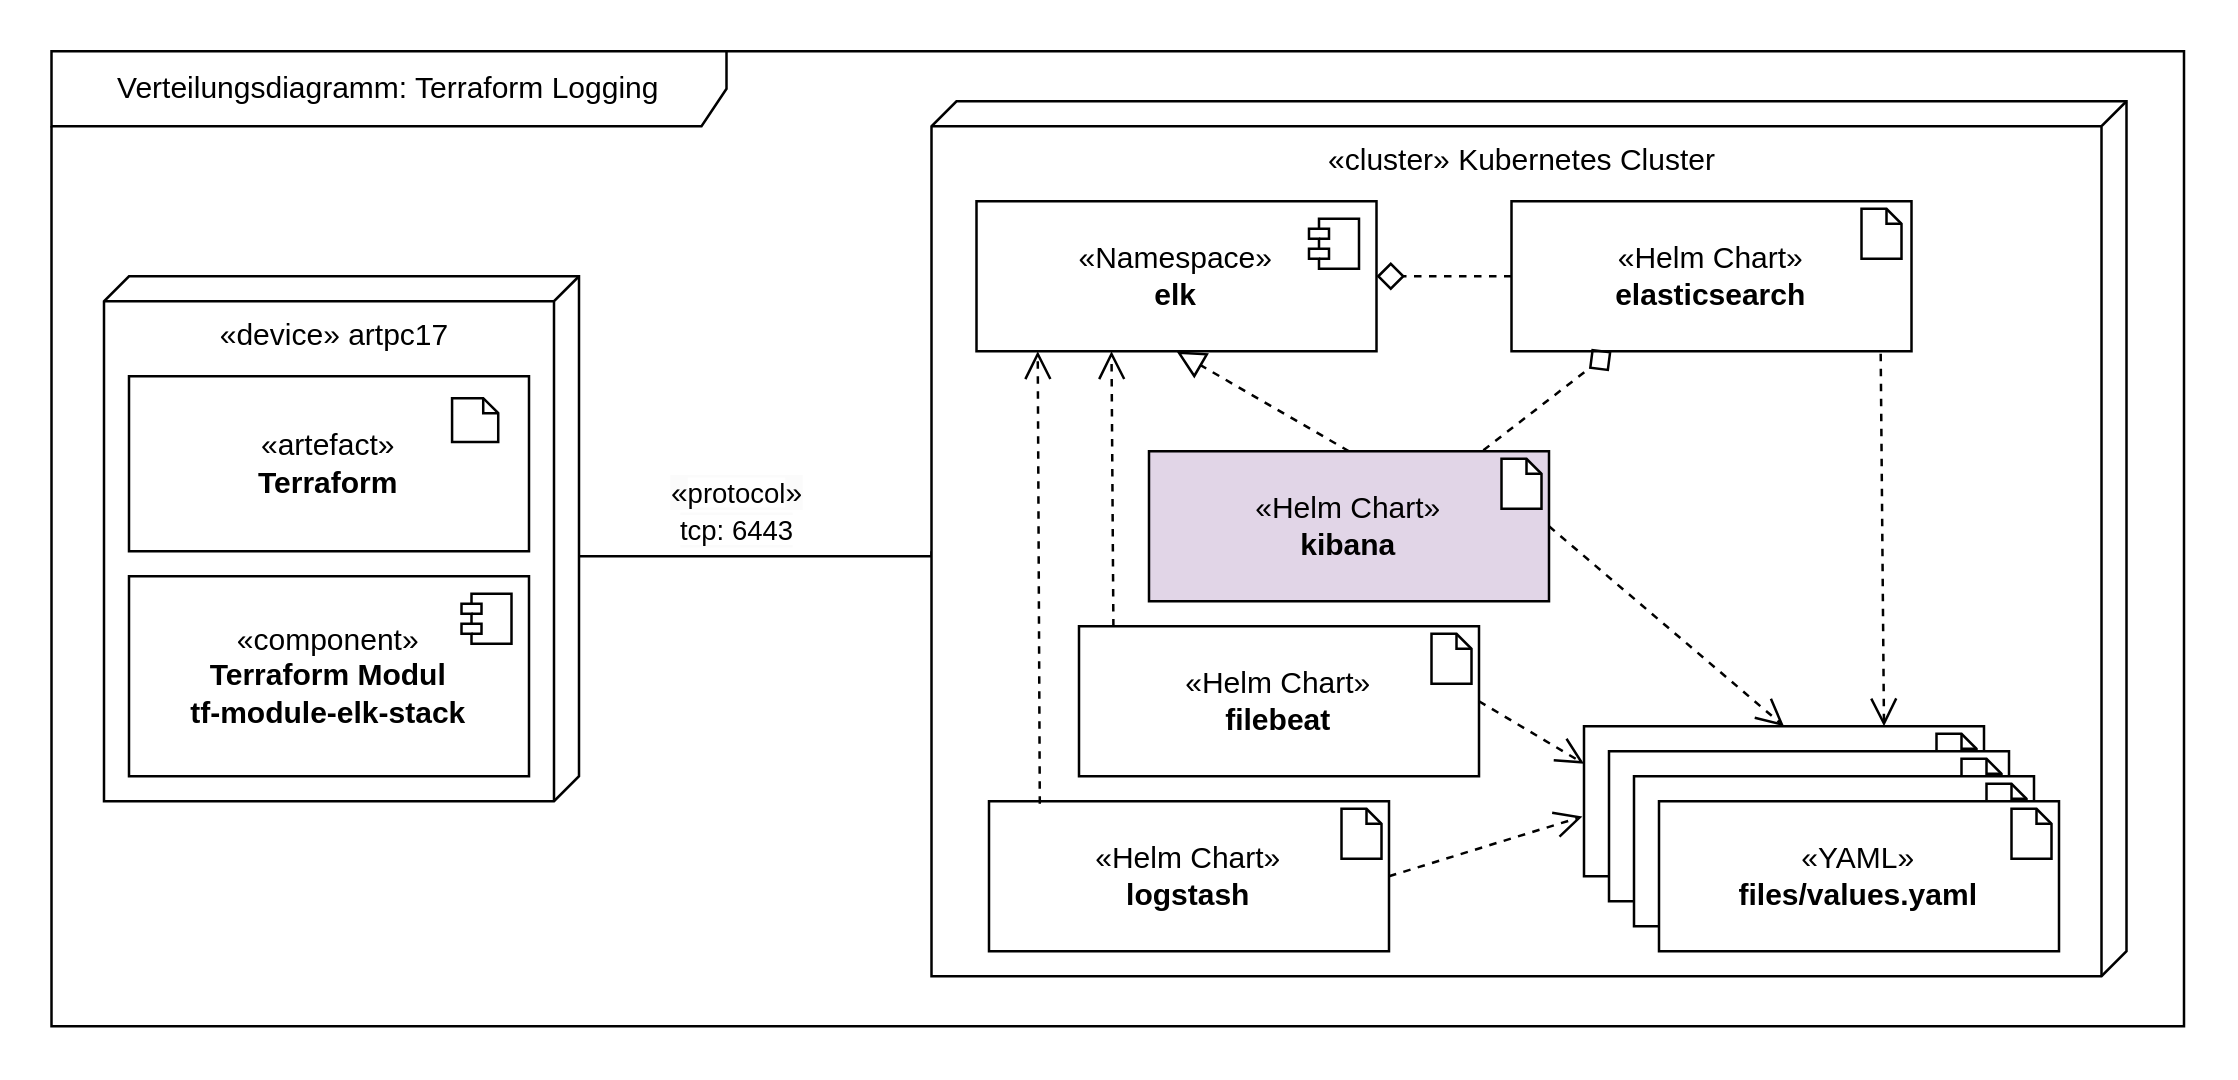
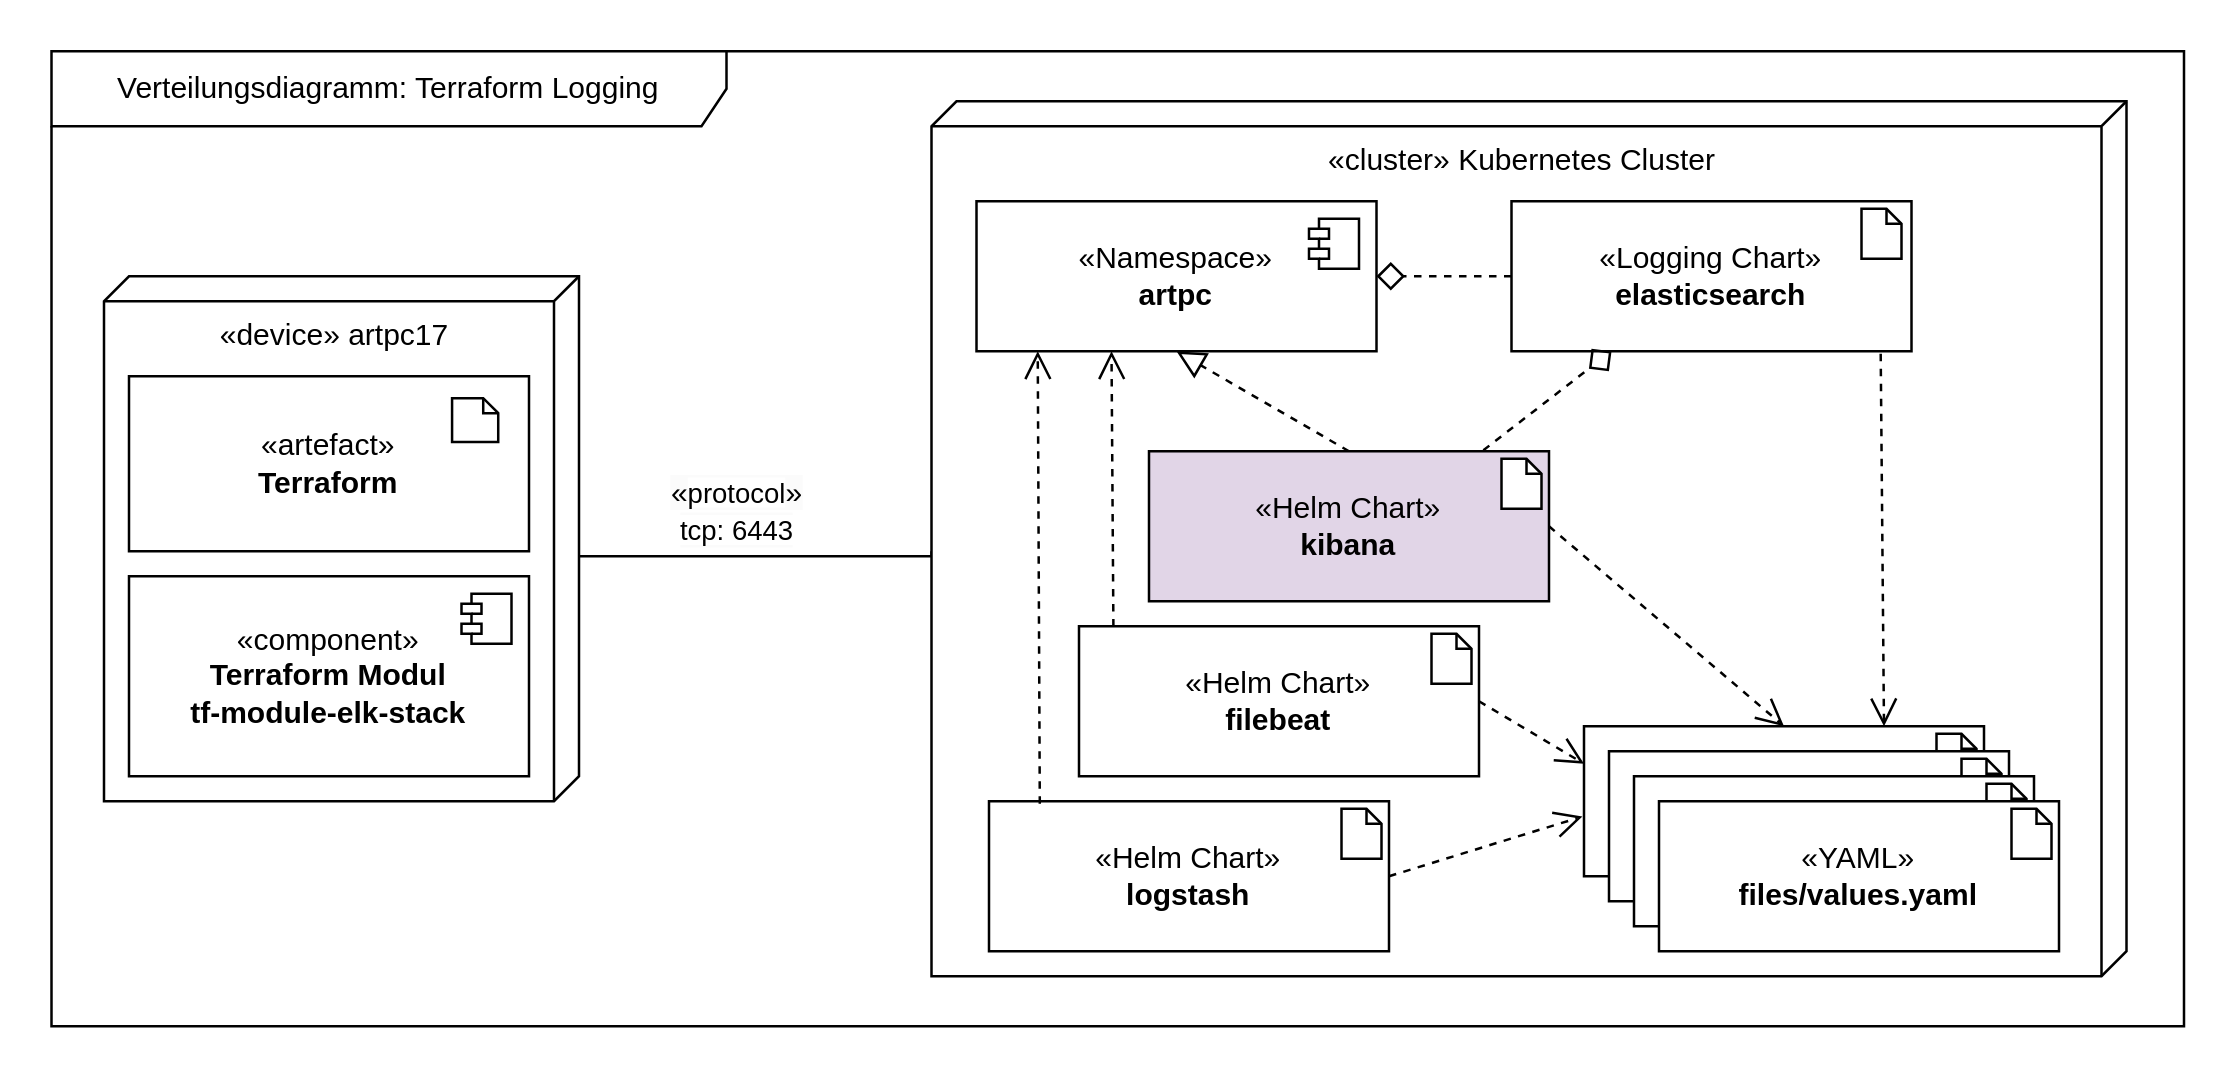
node "«Namespace» elk": label "«Namespace» elk" -> "«Namespace» artpc"
node "«Helm Chart» elasticsearch": label "«Helm Chart» elasticsearch" -> "«Logging Chart» elasticsearch"
